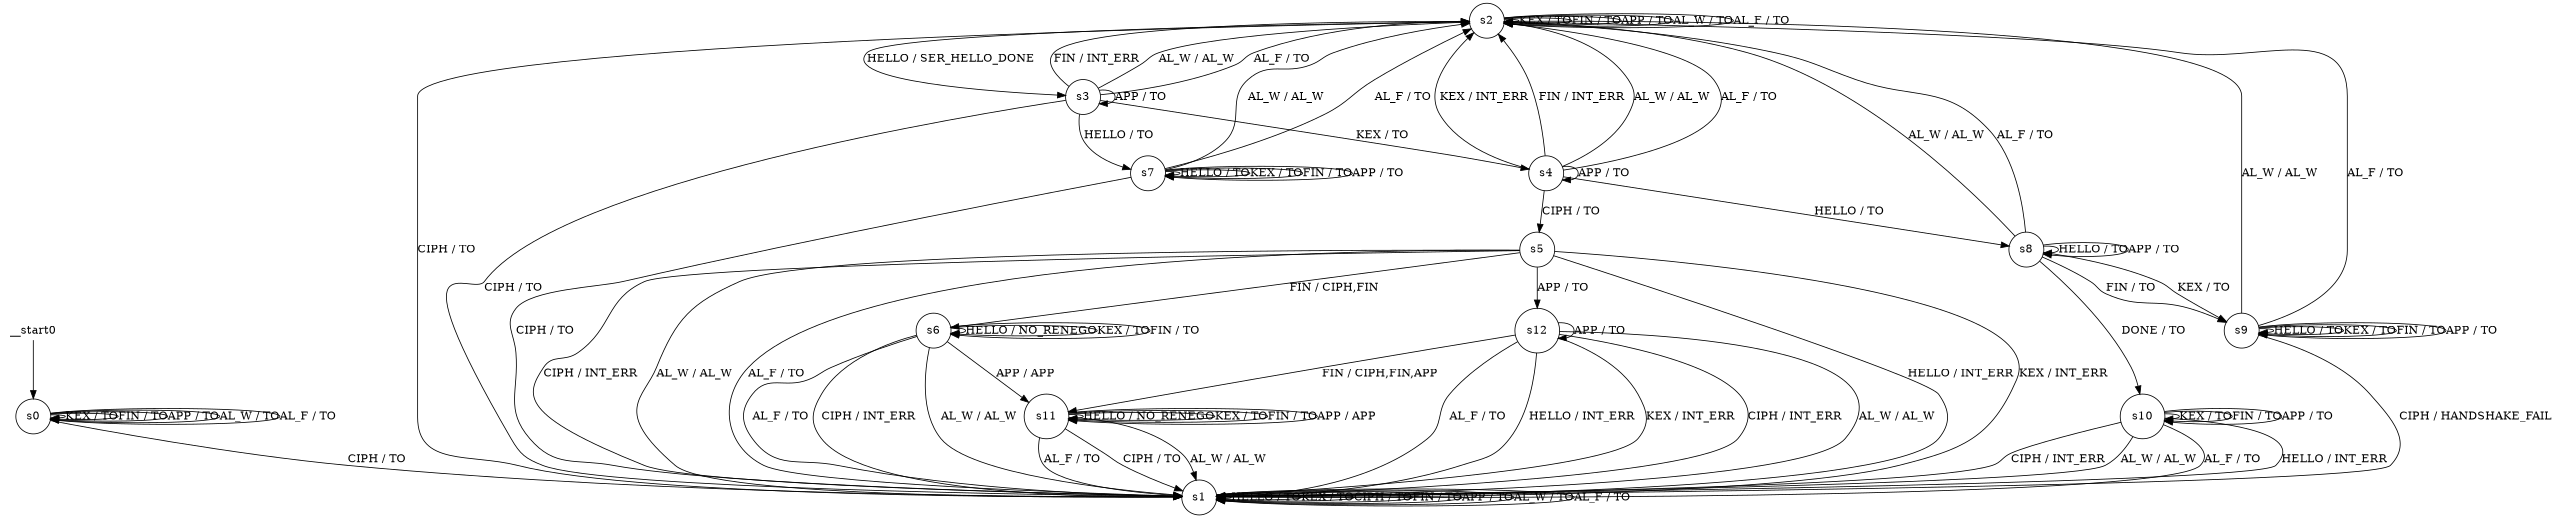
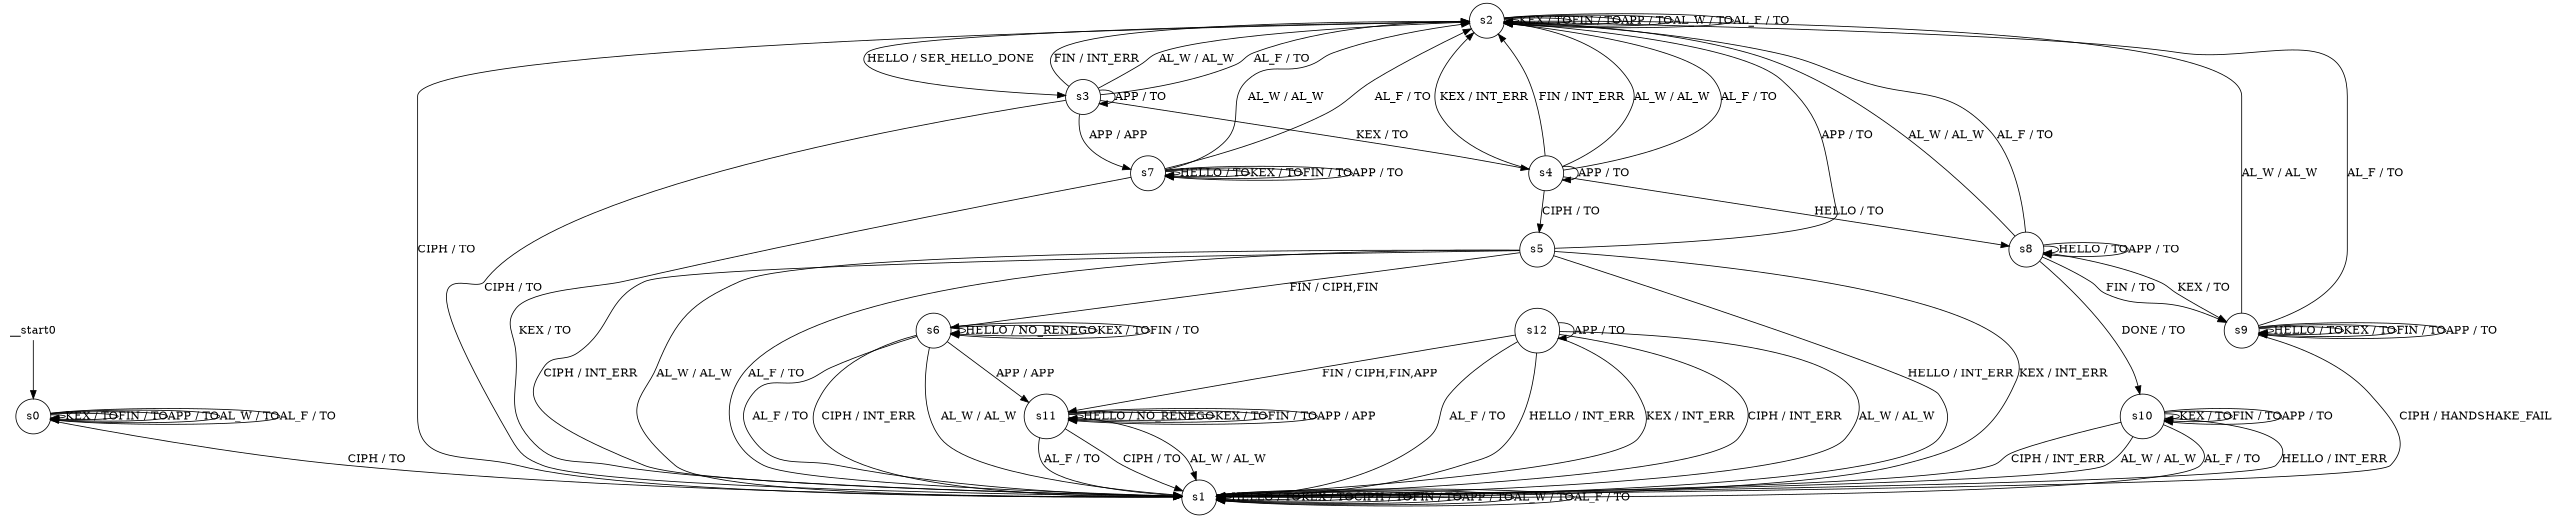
edge "s3" -> "s7": label "HELLO / TO" -> "APP / APP"
edge "s5" -> "s12": now "s5" -> "s2"
edge "s7" -> "s1": label "CIPH / TO" -> "KEX / TO"
